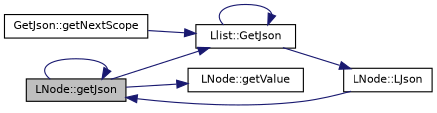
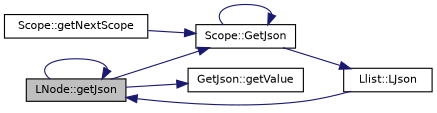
node "GetJson::getNextScope": label "GetJson::getNextScope" -> "Scope::getNextScope"
node "Llist::GetJson": label "Llist::GetJson" -> "Scope::GetJson"
node "LNode::getValue": label "LNode::getValue" -> "GetJson::getValue"
node "LNode::LJson": label "LNode::LJson" -> "Llist::LJson"
